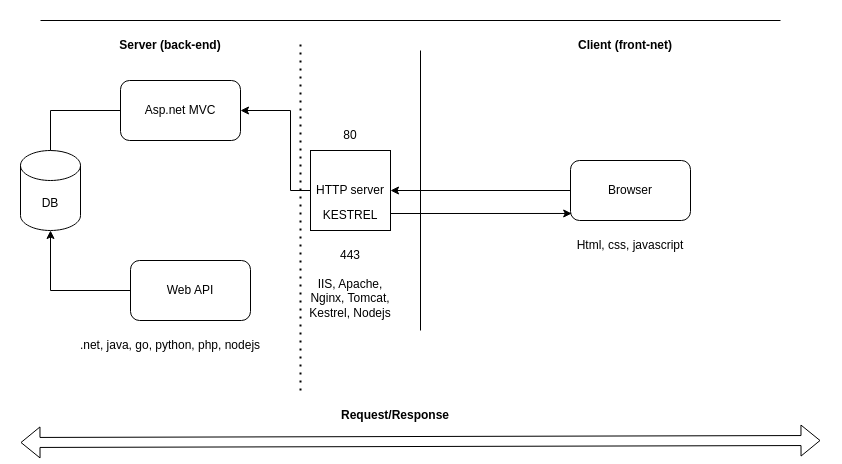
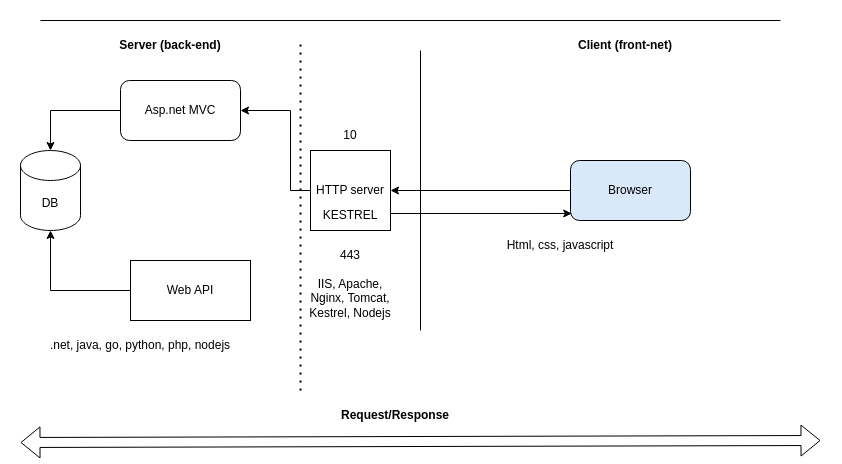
node "80": label "80" -> "10"
edge "Asp.net MVC" -- "DB": arrowhead none -> classic
node "Browser": fillcolor #ffffff -> #dae8fc
node "Html, css, javascript": moved (631, 246) -> (561, 246)
node "Web API": shape rounded rectangle -> rectangle
node ".net, java, go, python, php, nodejs": moved (171, 346) -> (141, 346)
